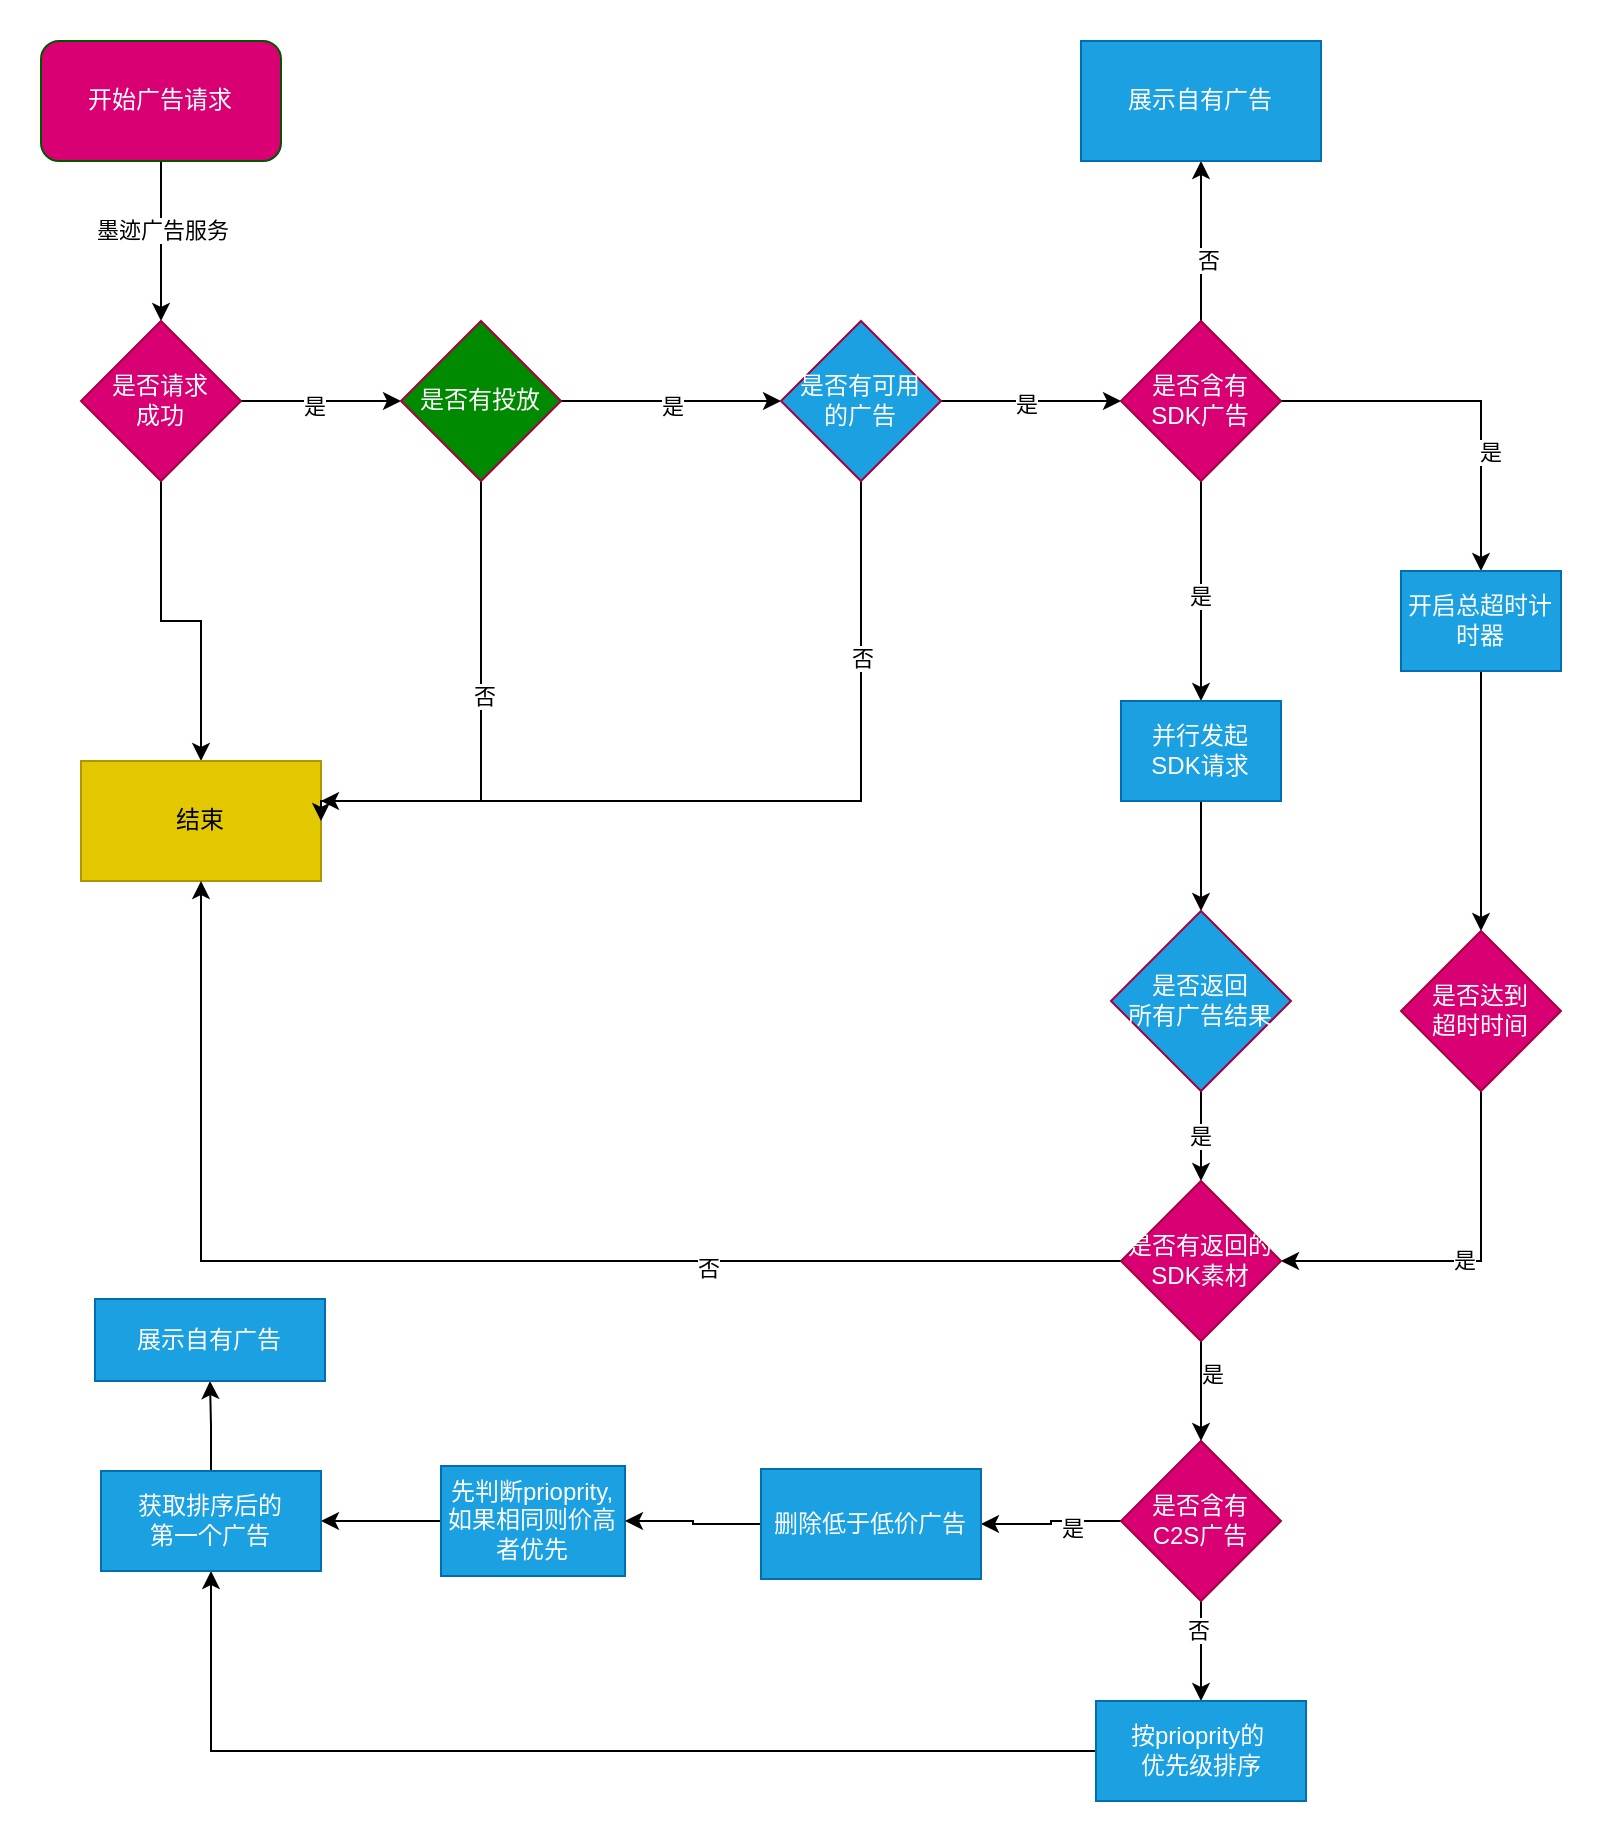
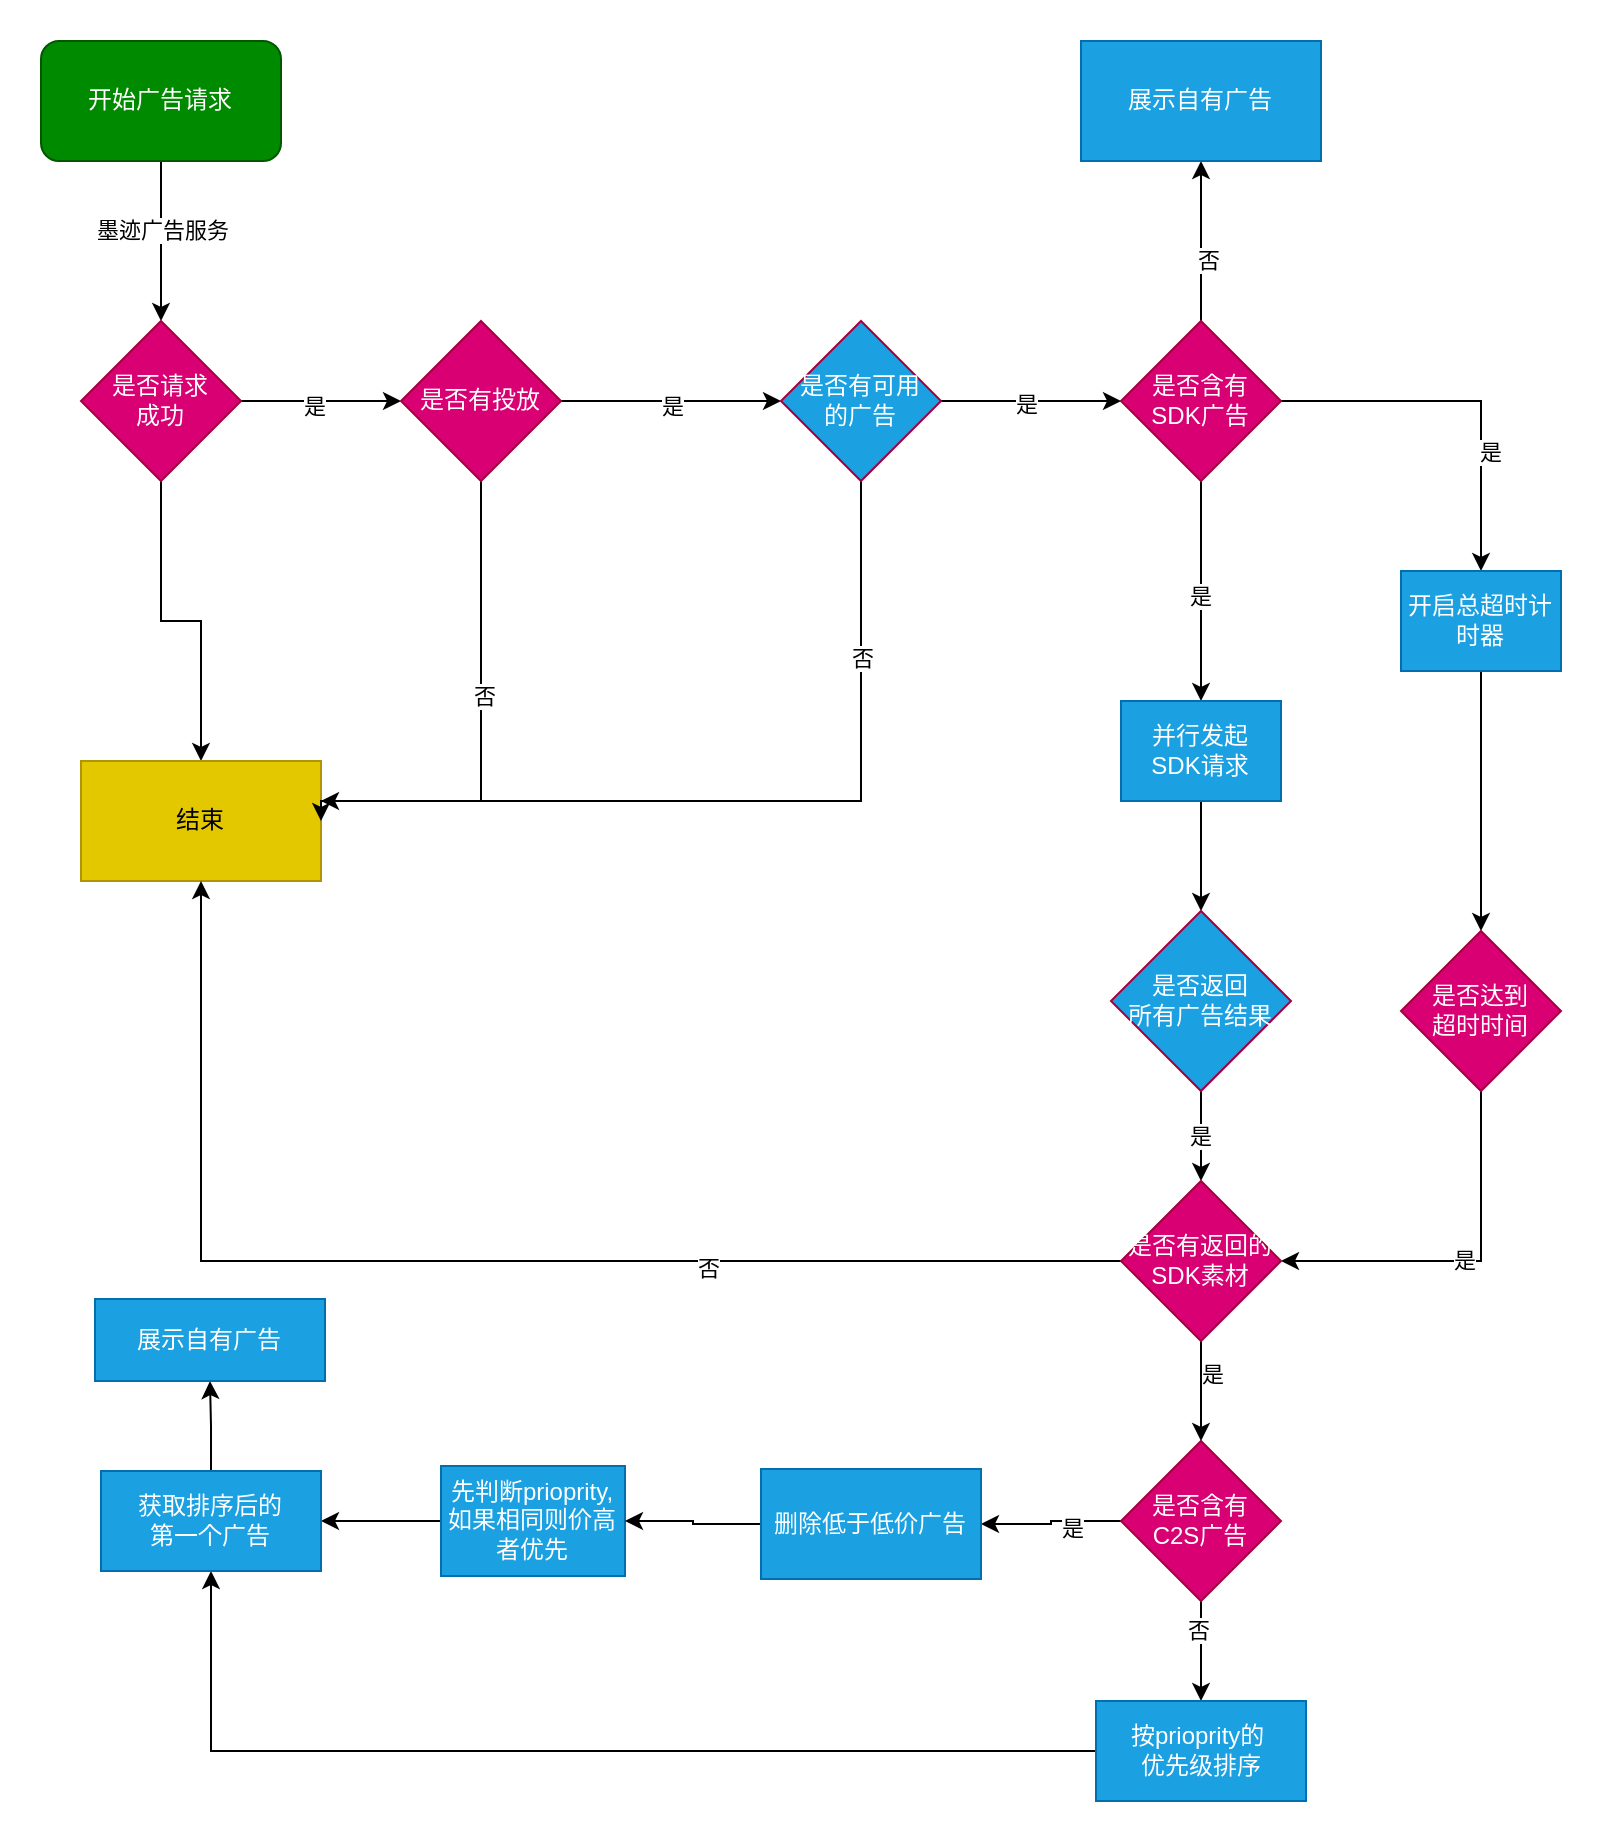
node "开始广告请求": fillcolor #d80073 -> #008a00
node "是否有投放": fillcolor #008a00 -> #d80073
